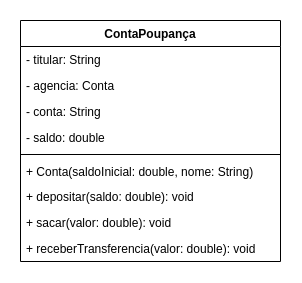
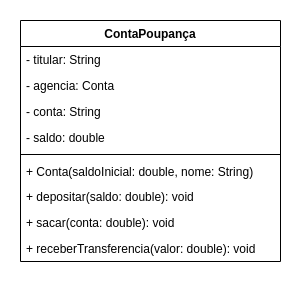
node "+ sacar(valor: double): void": label "+ sacar(valor: double): void" -> "+ sacar(conta: double): void"
